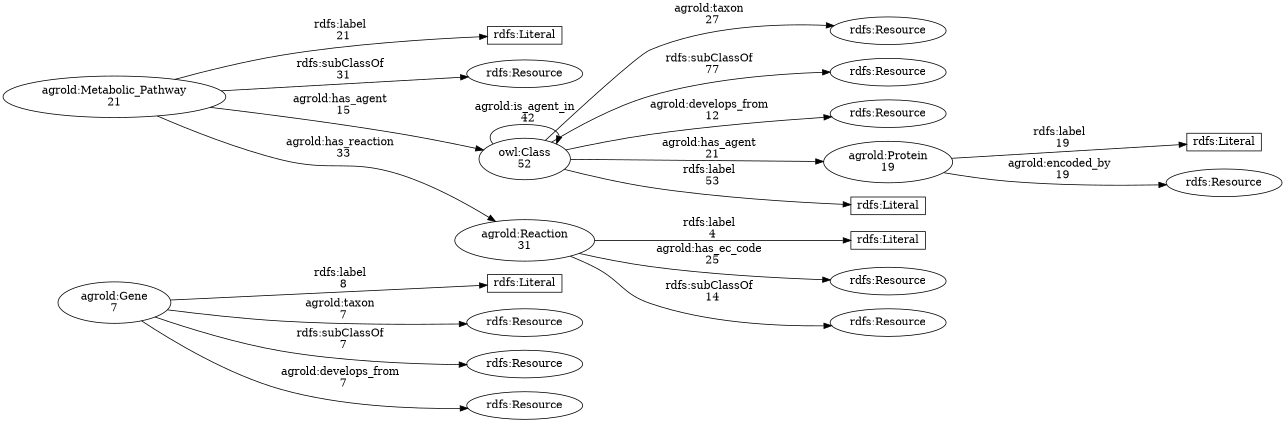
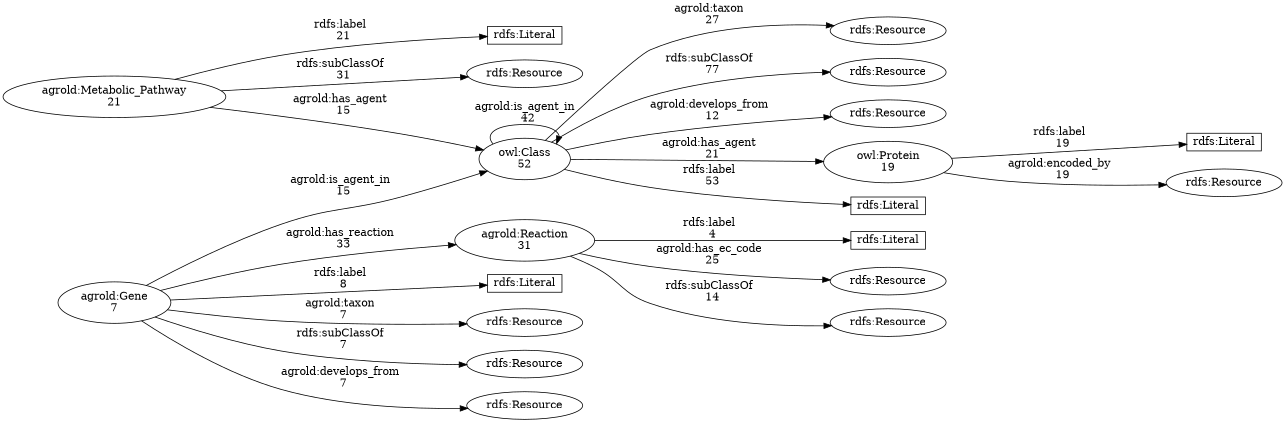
node "agrold:Protein 19": label "agrold:Protein 19" -> "owl:Protein 19"
edge "agrold:Metabolic_Pathway 21" -> "agrold:Reaction 31": now "agrold:Gene 7" -> "agrold:Reaction 31"
edge "agrold:Gene 7" -> "owl:Class 52": added, label "agrold:is_agent_in 15"
